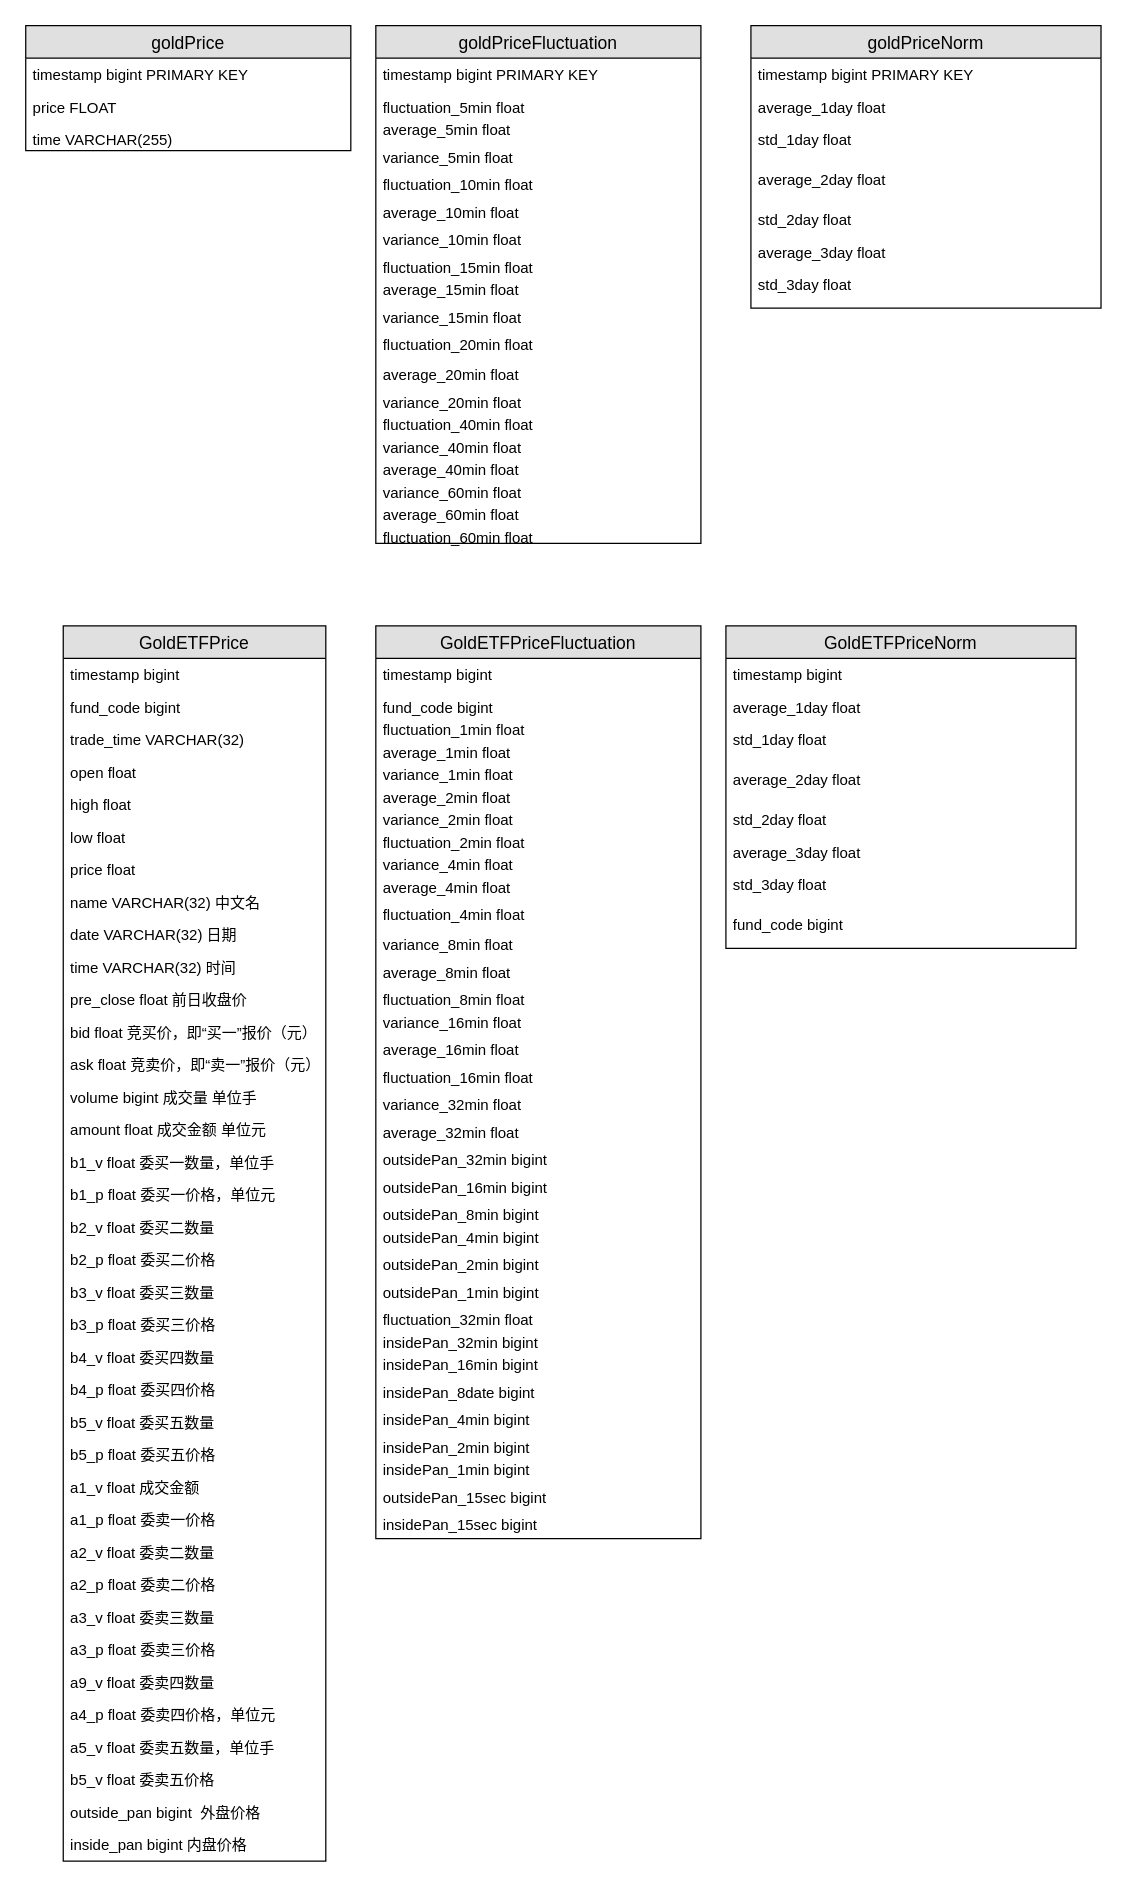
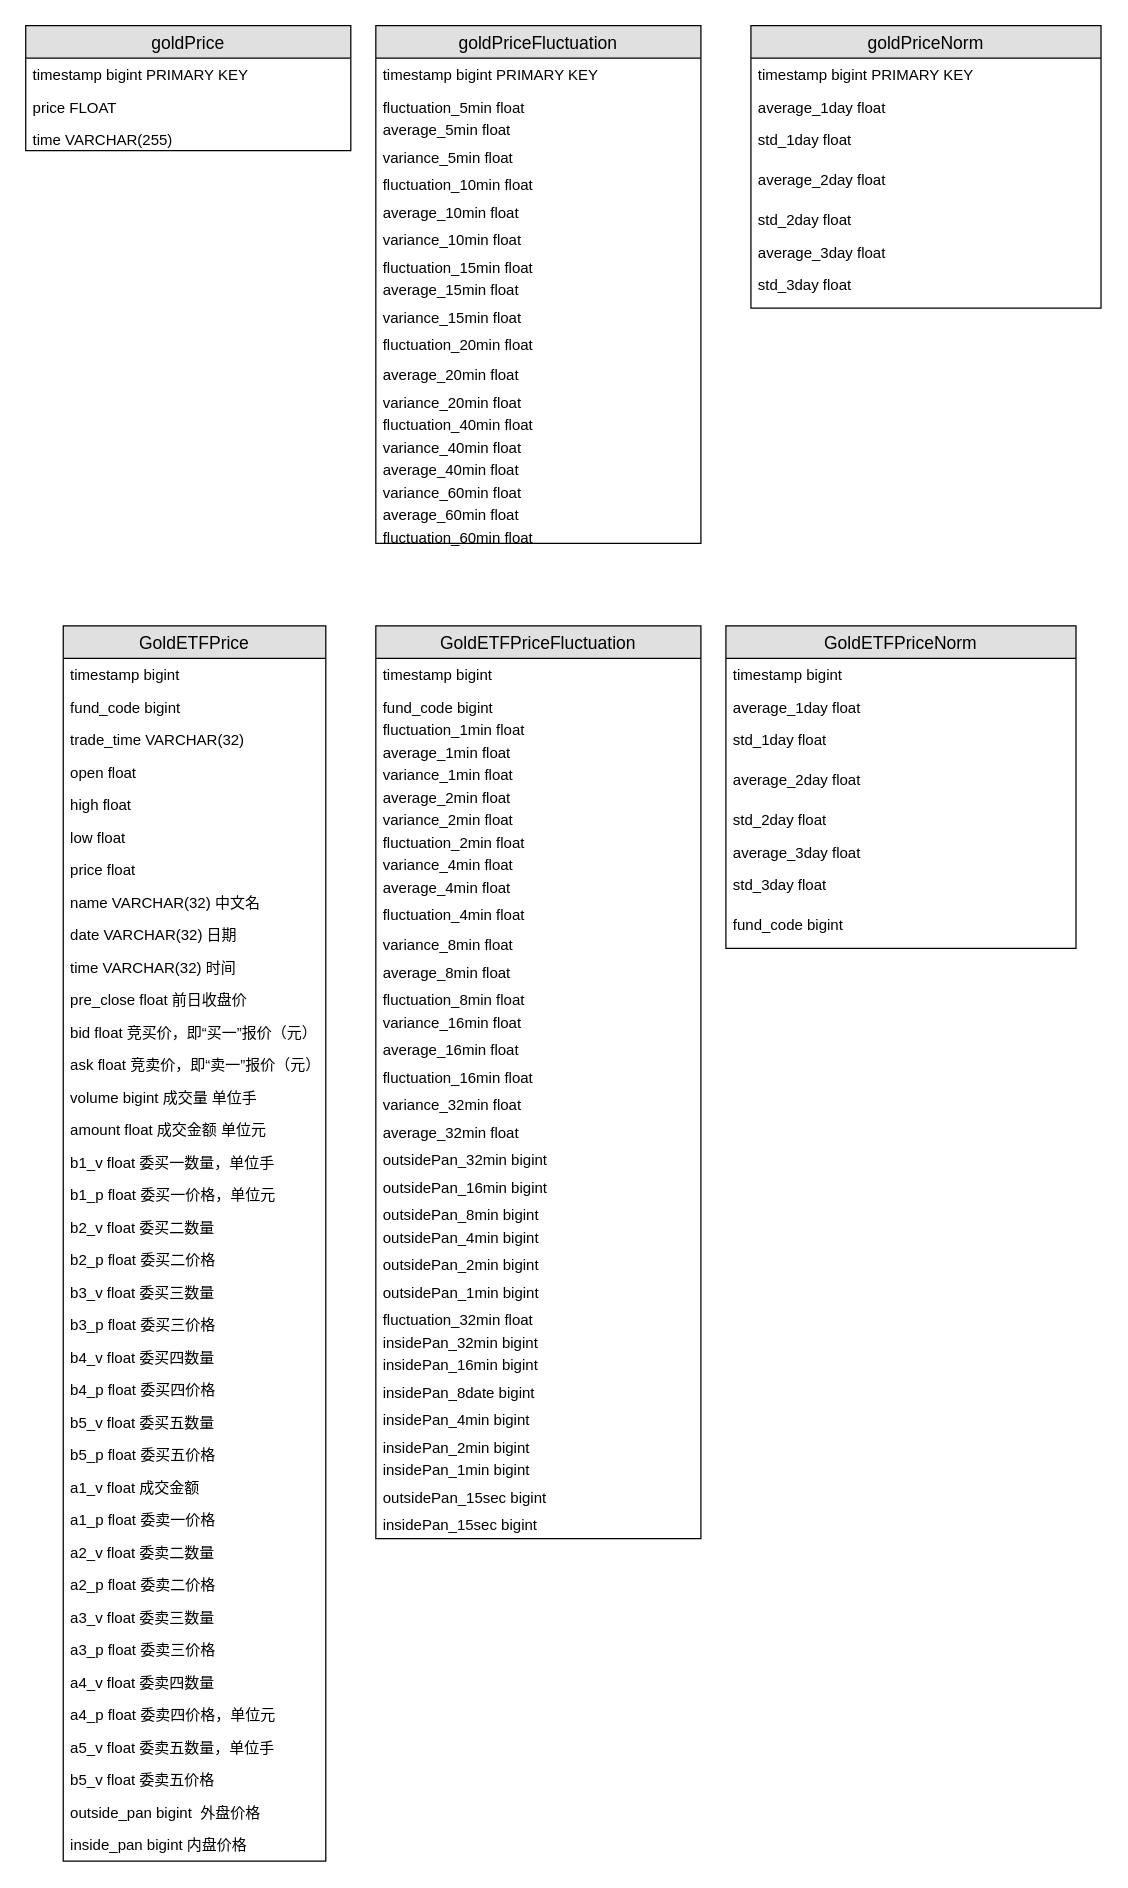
node "a9_v float 委卖四数量": label "a9_v float 委卖四数量" -> "a4_v float 委卖四数量"
